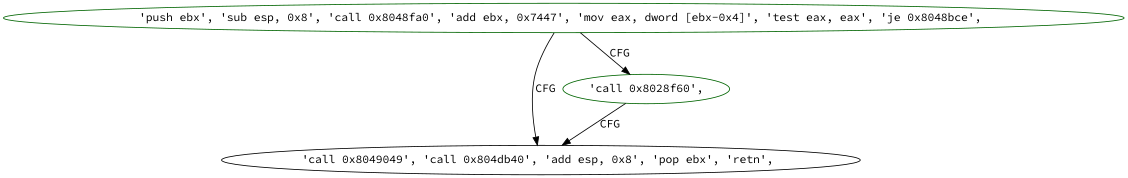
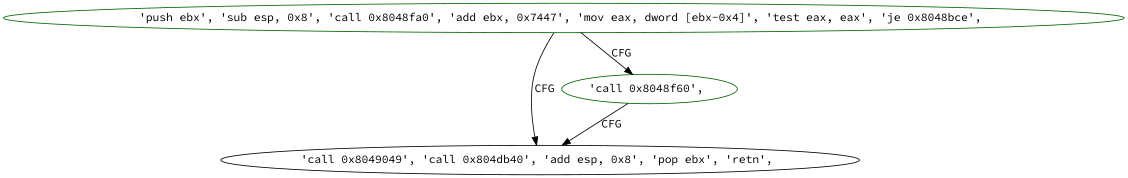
node "'call 0x8028f60',": label "'call 0x8028f60'," -> "'call 0x8048f60',"
